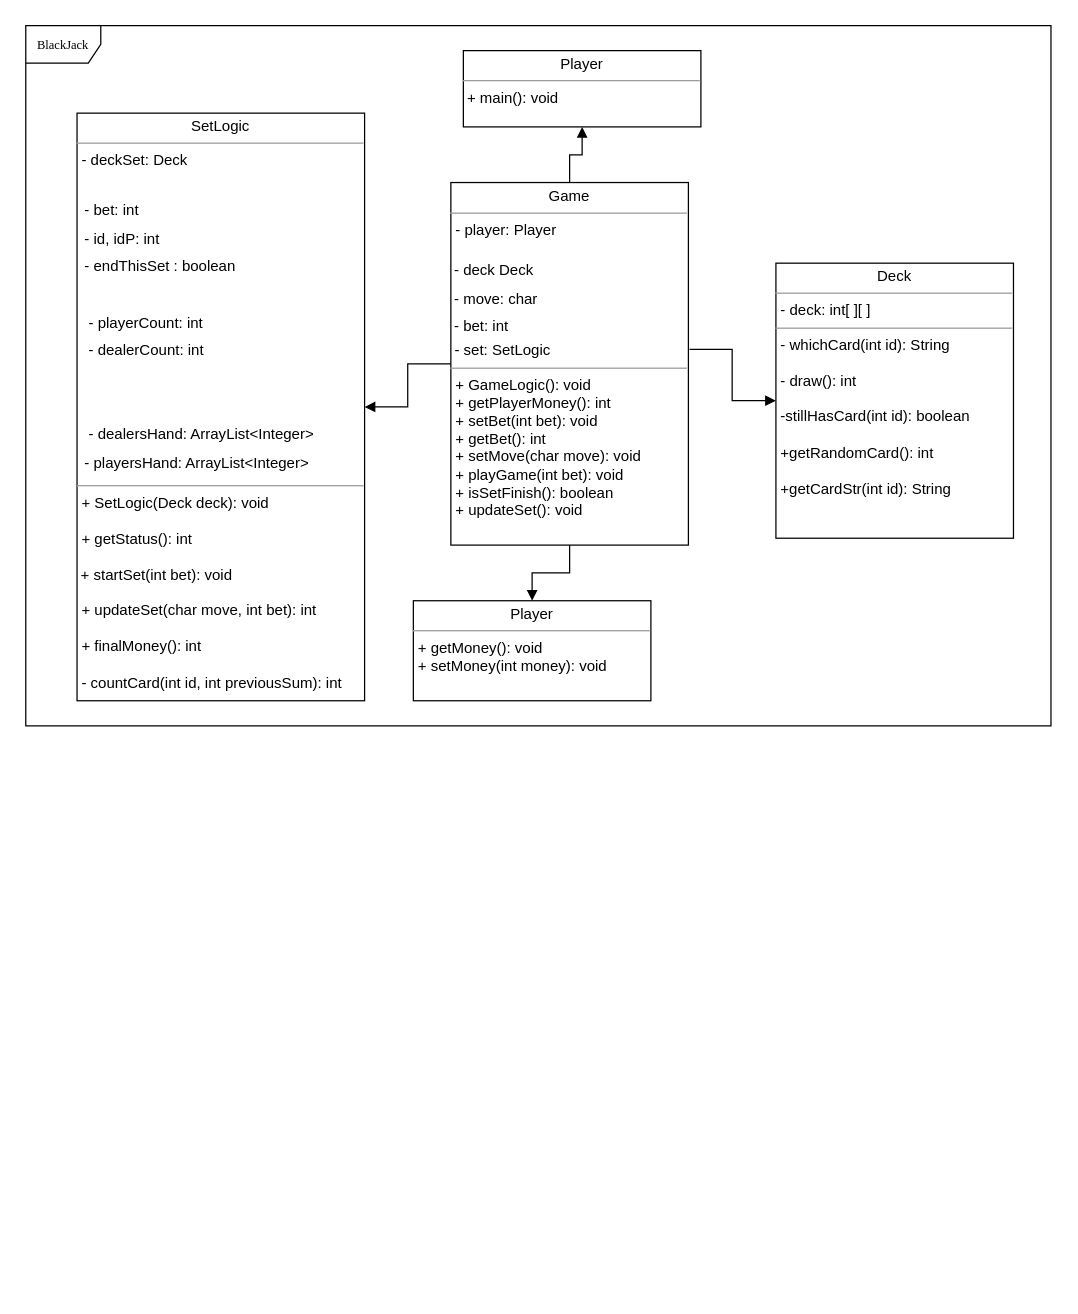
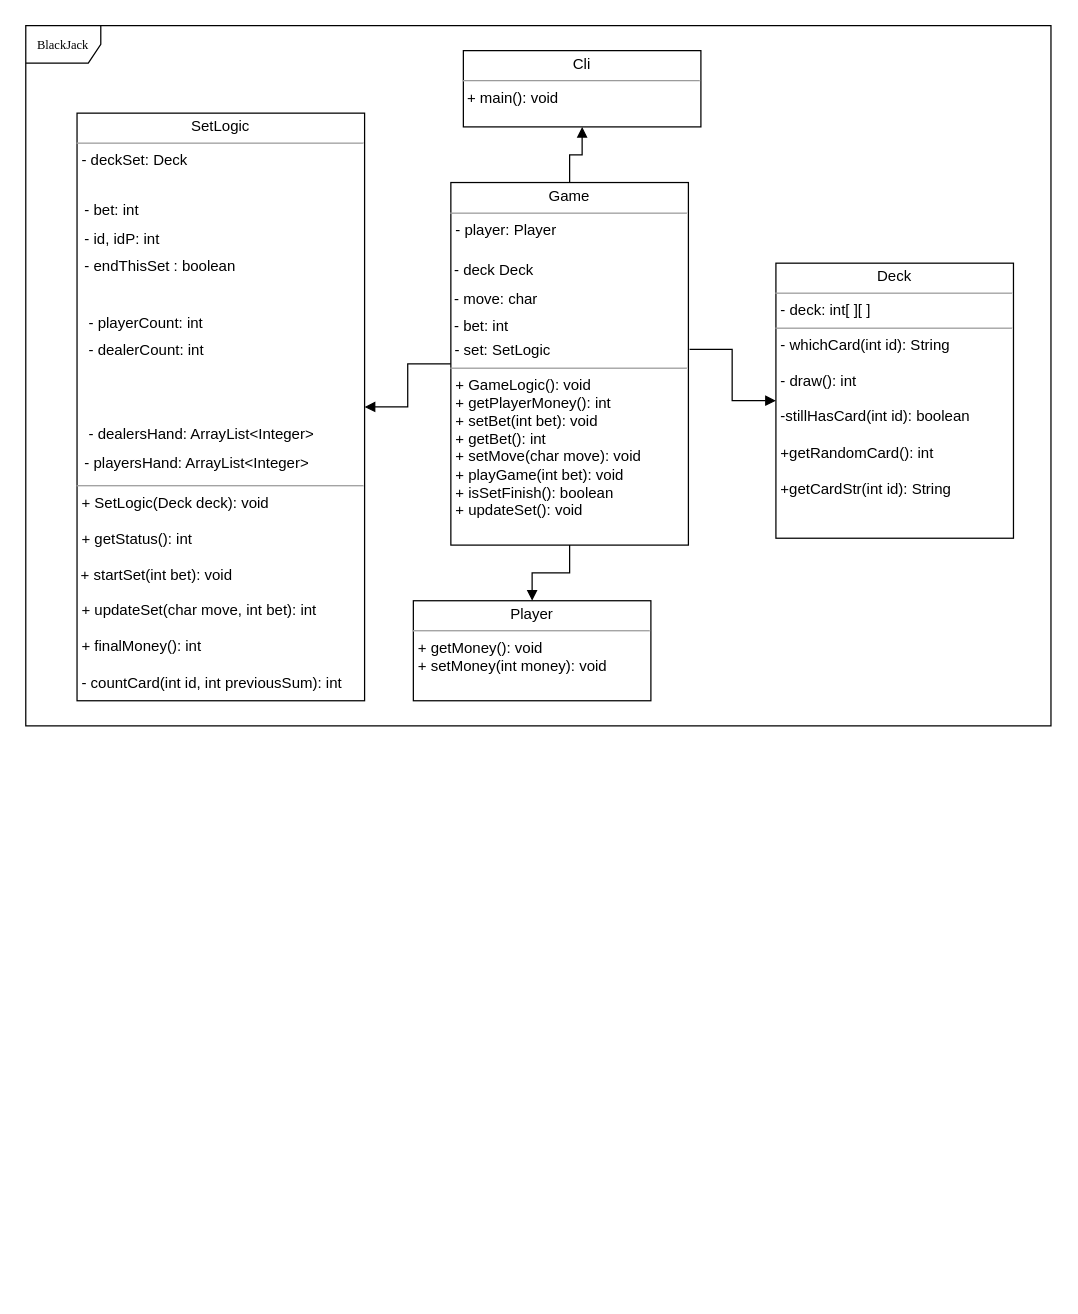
node "Player + main(): void": label "Player + main(): void" -> "Cli + main(): void"
